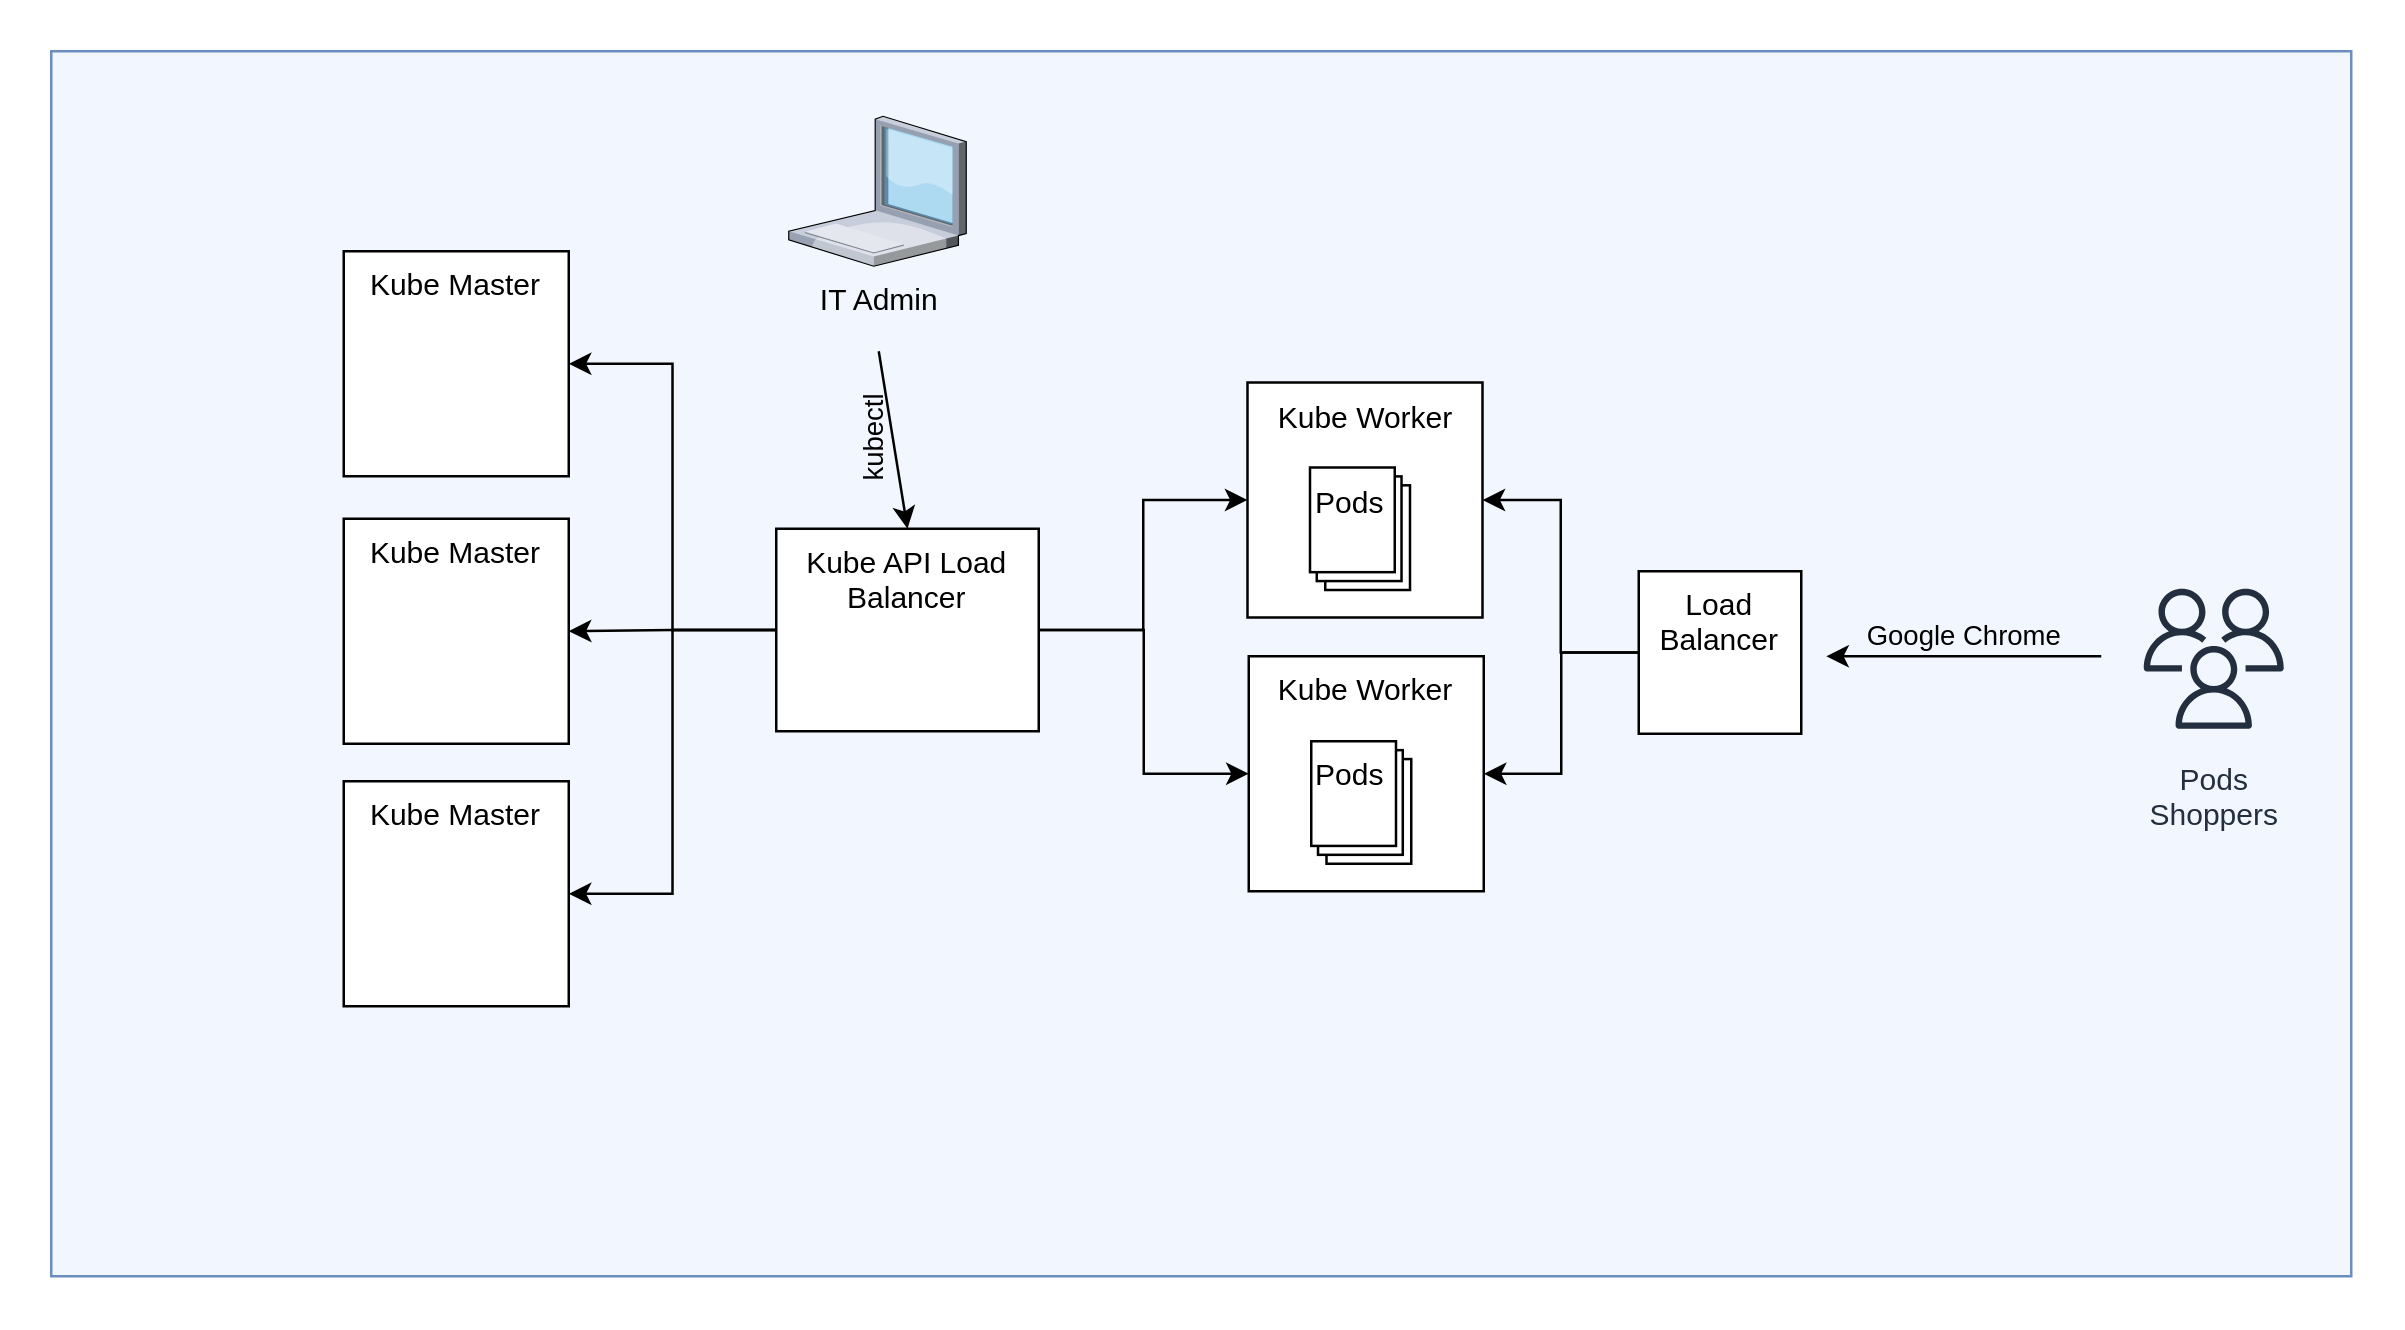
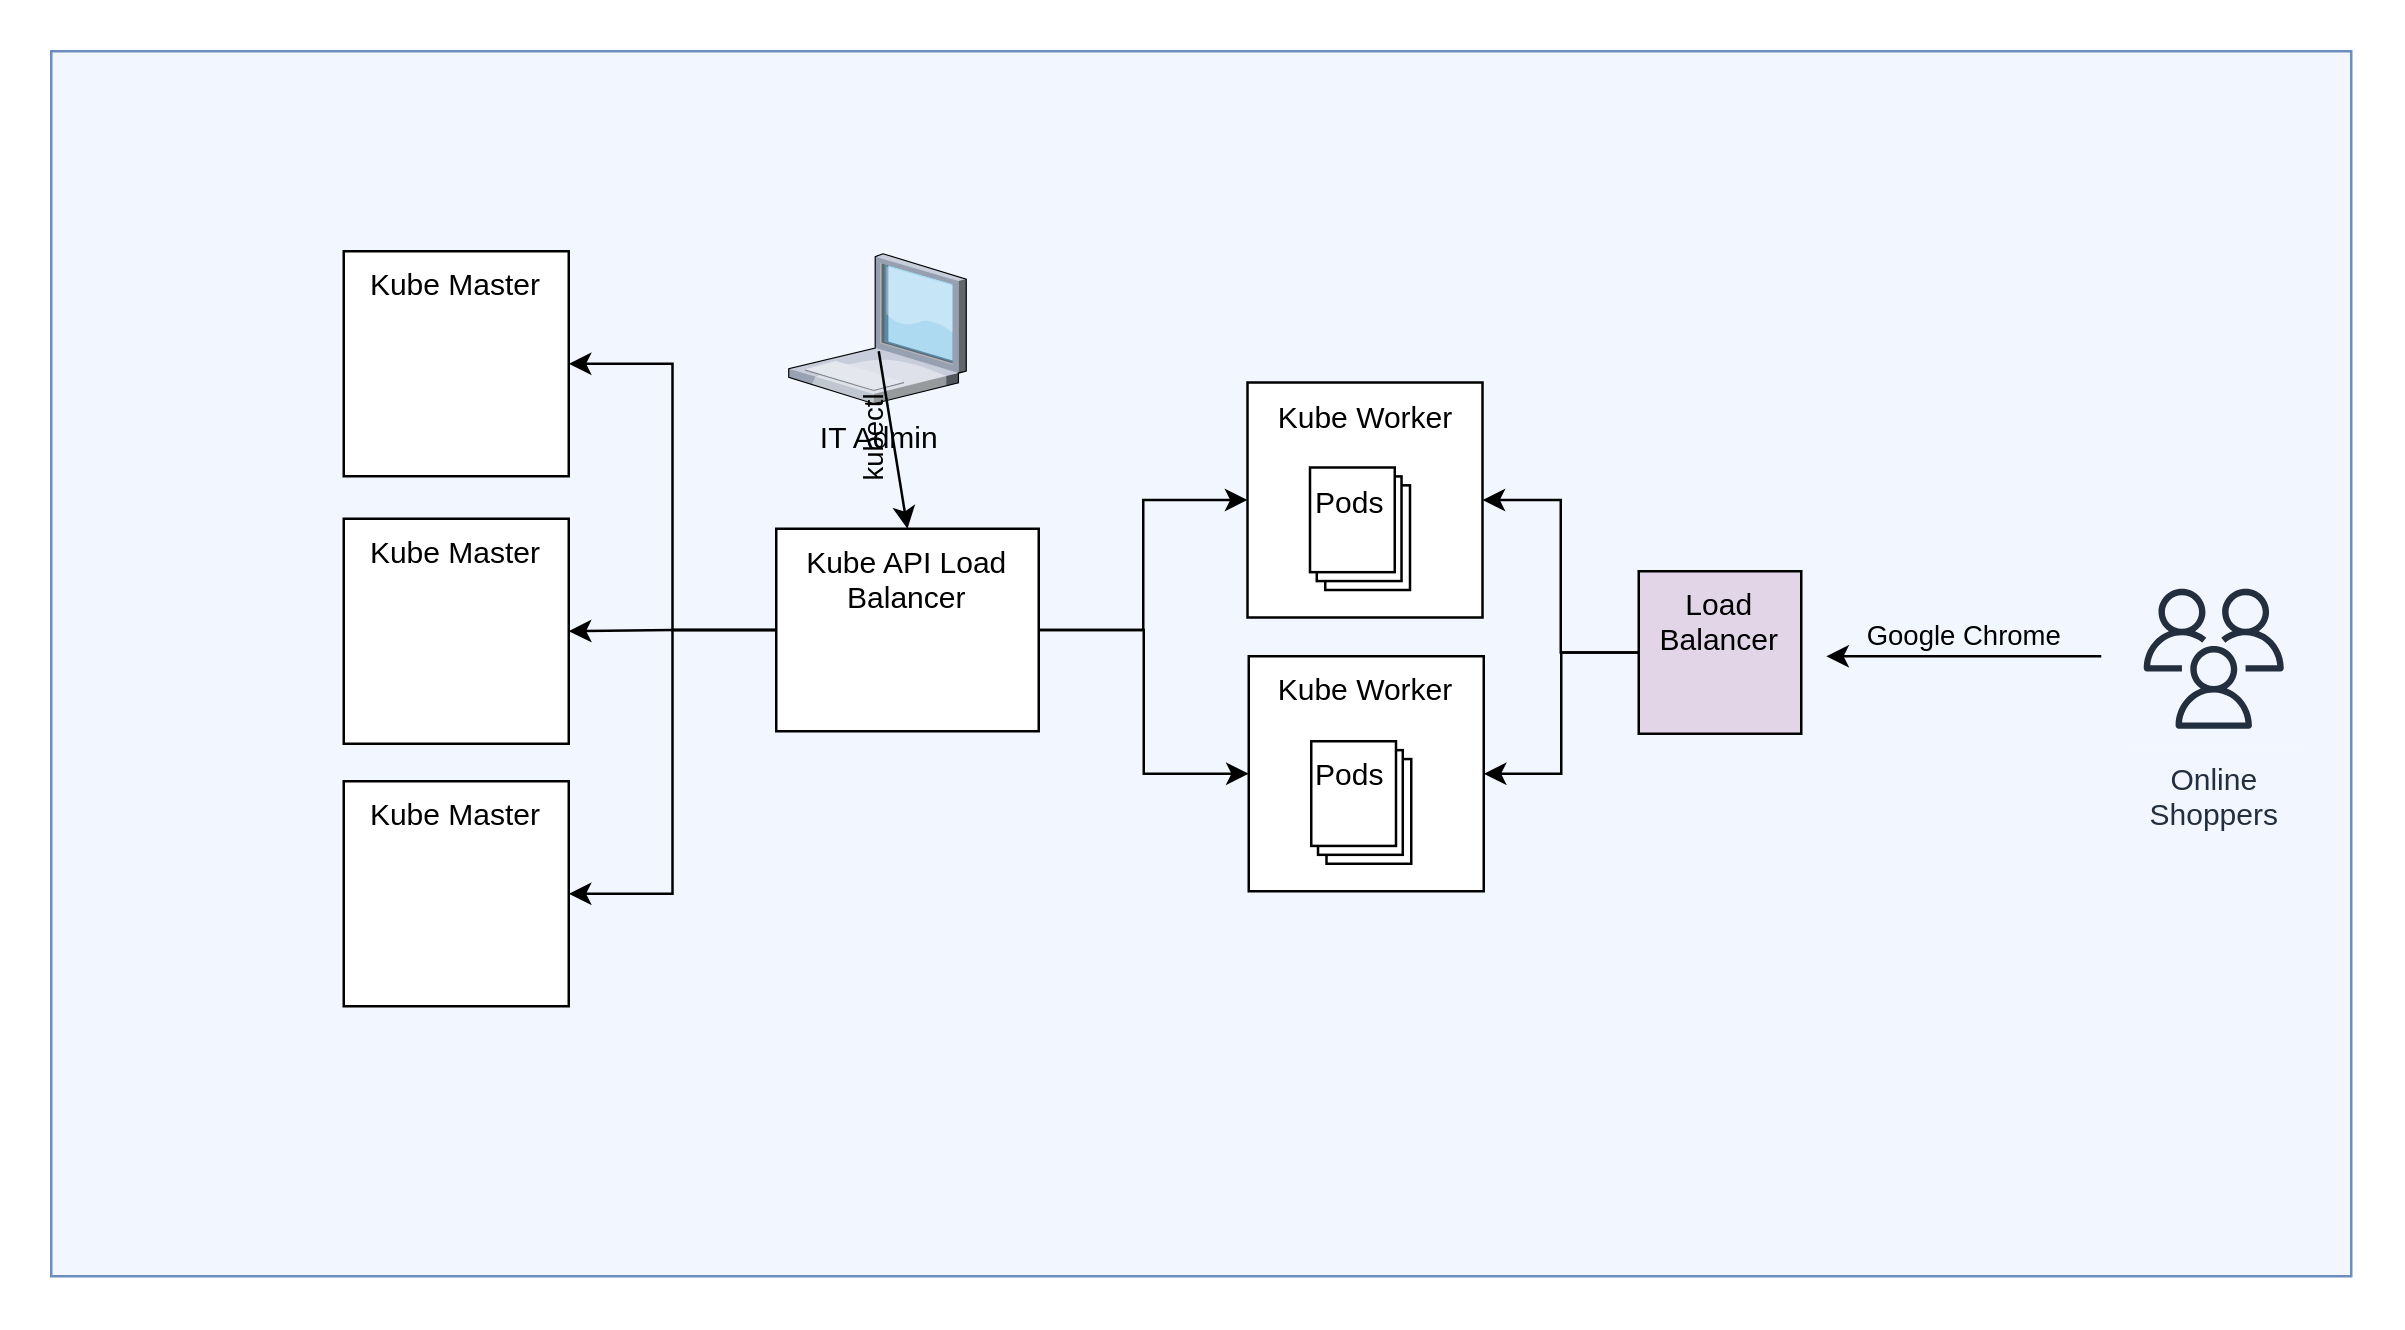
node "IT Admin": moved (878, 191) -> (878, 329)
node "Load Balancer": fillcolor #ffffff -> #e1d5e7
node "Pods Shoppers": label "Pods Shoppers" -> "Online Shoppers"
